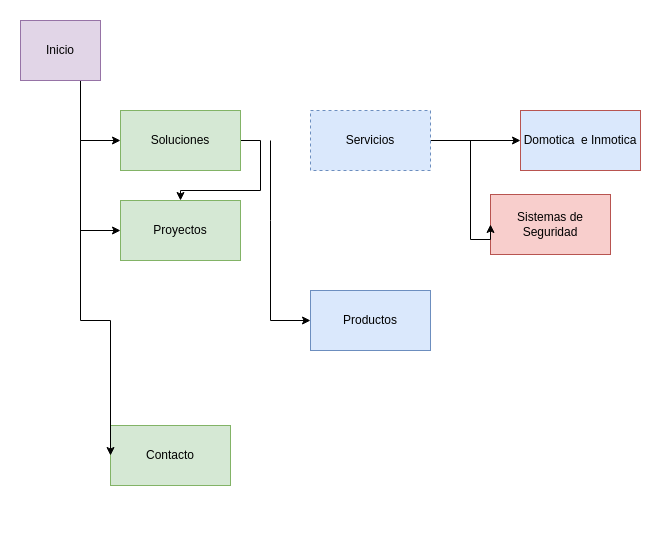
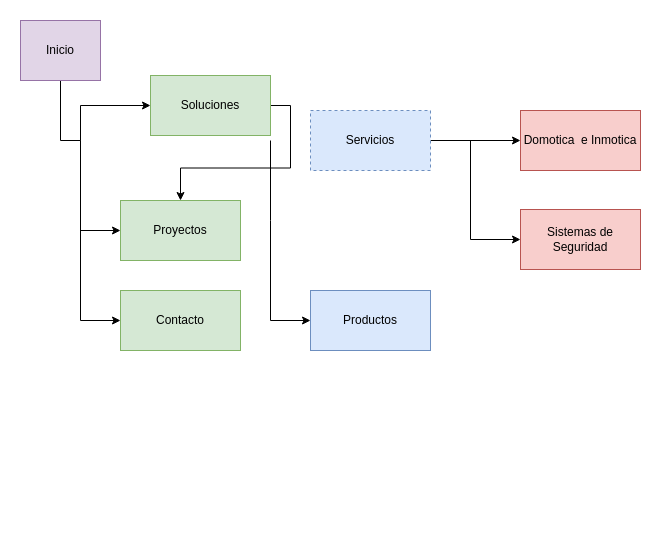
node "Soluciones": moved (181, 141) -> (211, 106)
node "Domotica e Inmotica": fillcolor #dae8fc -> #f8cecc
node "Sistemas de Seguridad": moved (551, 225) -> (581, 240)
node "Contacto": moved (171, 456) -> (181, 321)
